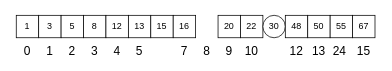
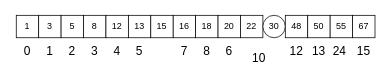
node "18": added
node "10": moved (252, 50) -> (259, 58)
node "9": label "9" -> "6"
